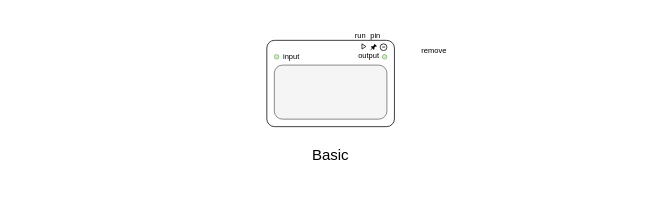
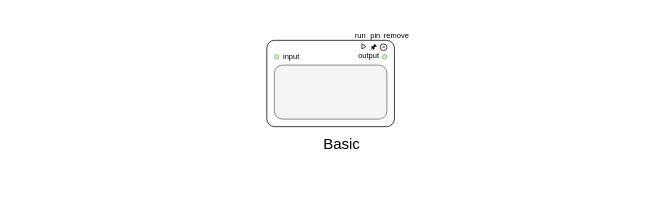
node "remove": moved (434, 47) -> (396, 32)
node "Basic": moved (330, 154) -> (342, 143)
